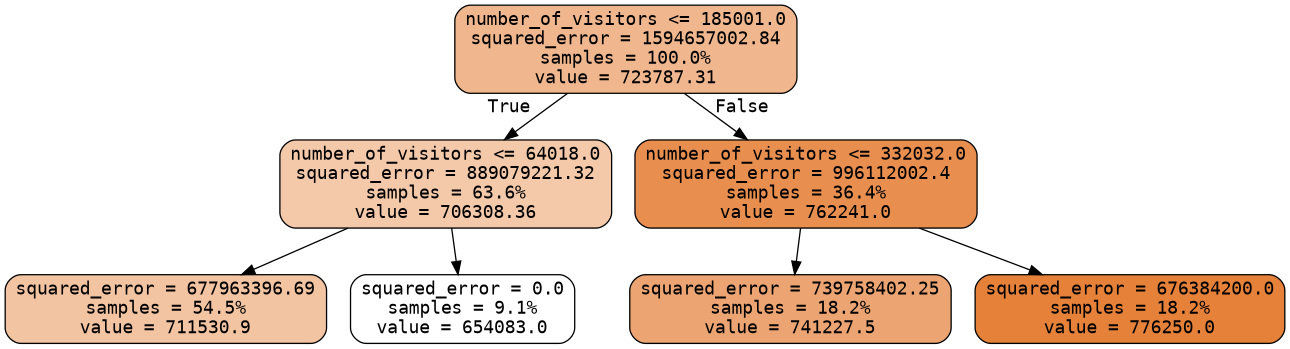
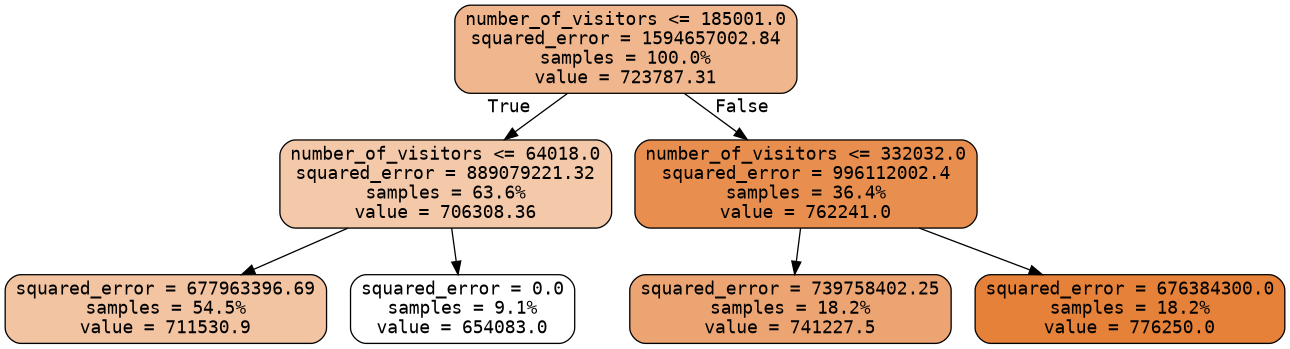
node "squared_error = 676384200.0 samples = 18.2% value = 776250.0": label "squared_error = 676384200.0 samples = 18.2% value = 776250.0" -> "squared_error = 676384300.0 samples = 18.2% value = 776250.0"
